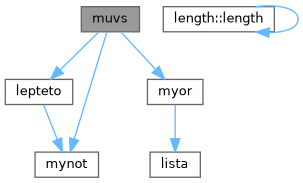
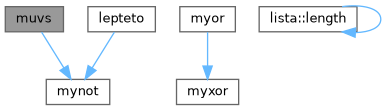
node "length::length": label "length::length" -> "lista::length"
edge "muvs" -> "lepteto": removed
edge "muvs" -> "myor": removed
node "lista": label "lista" -> "myxor"
